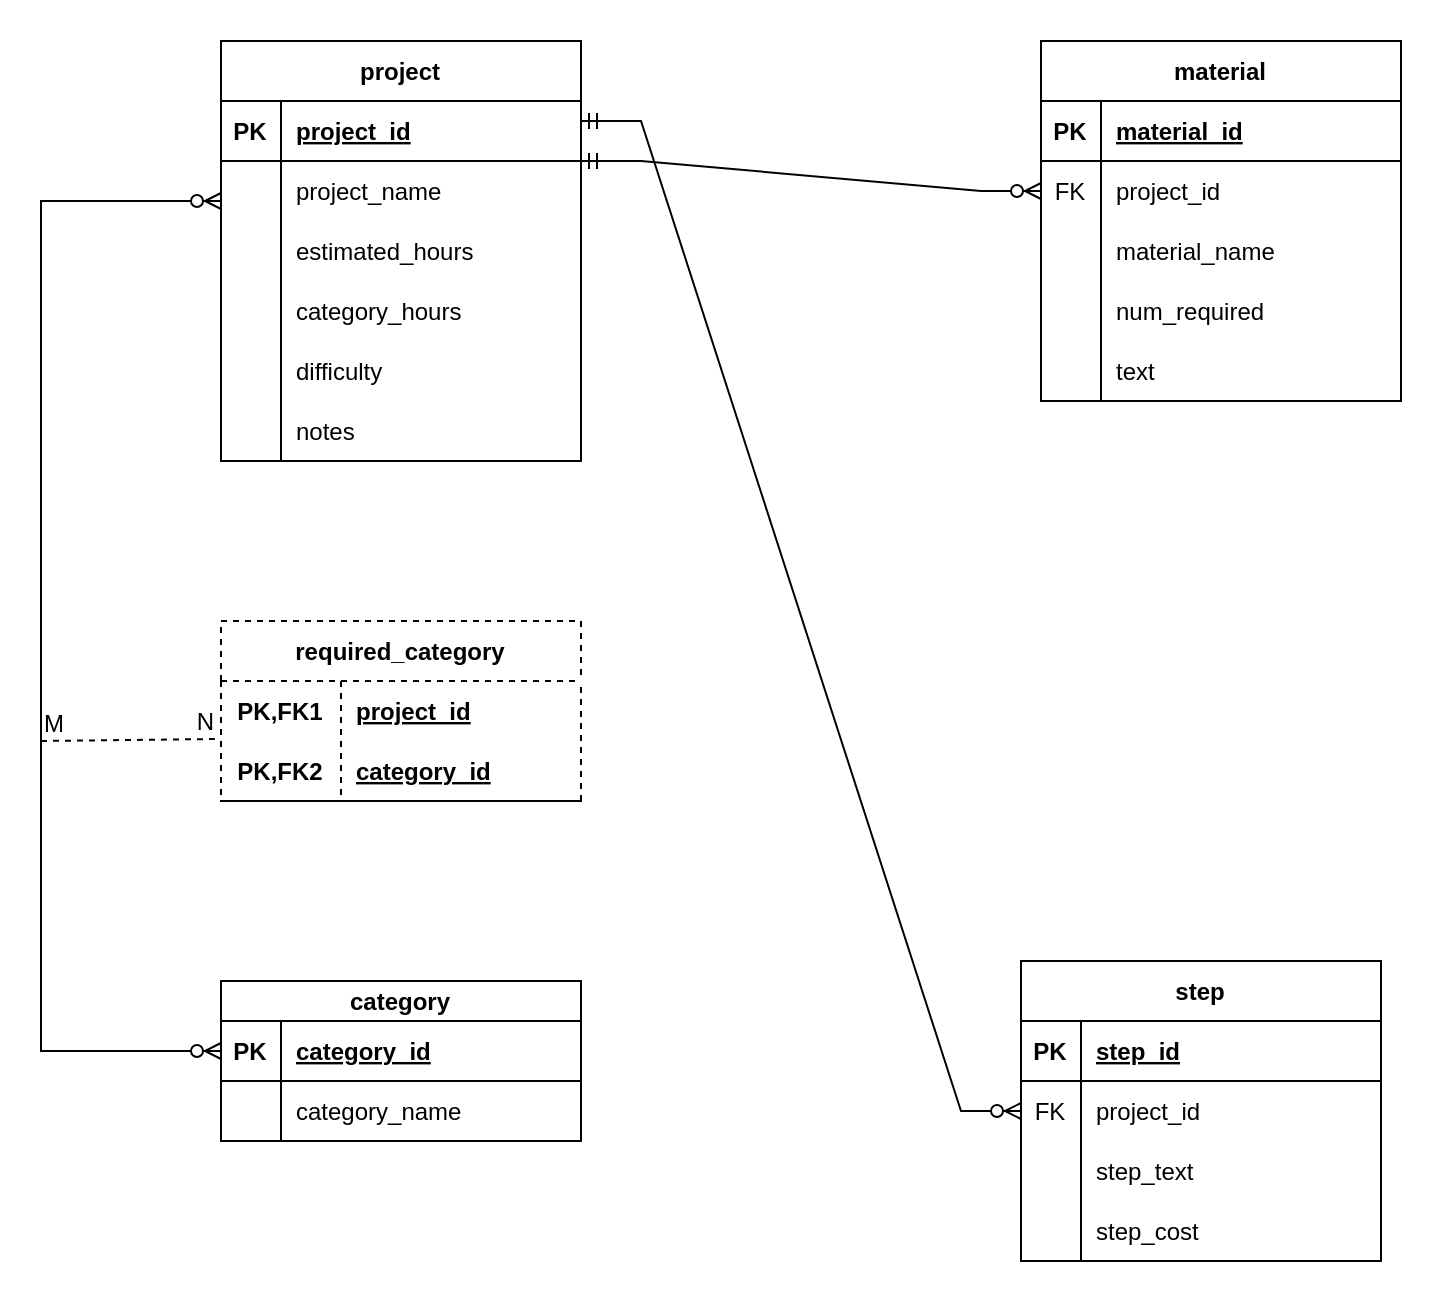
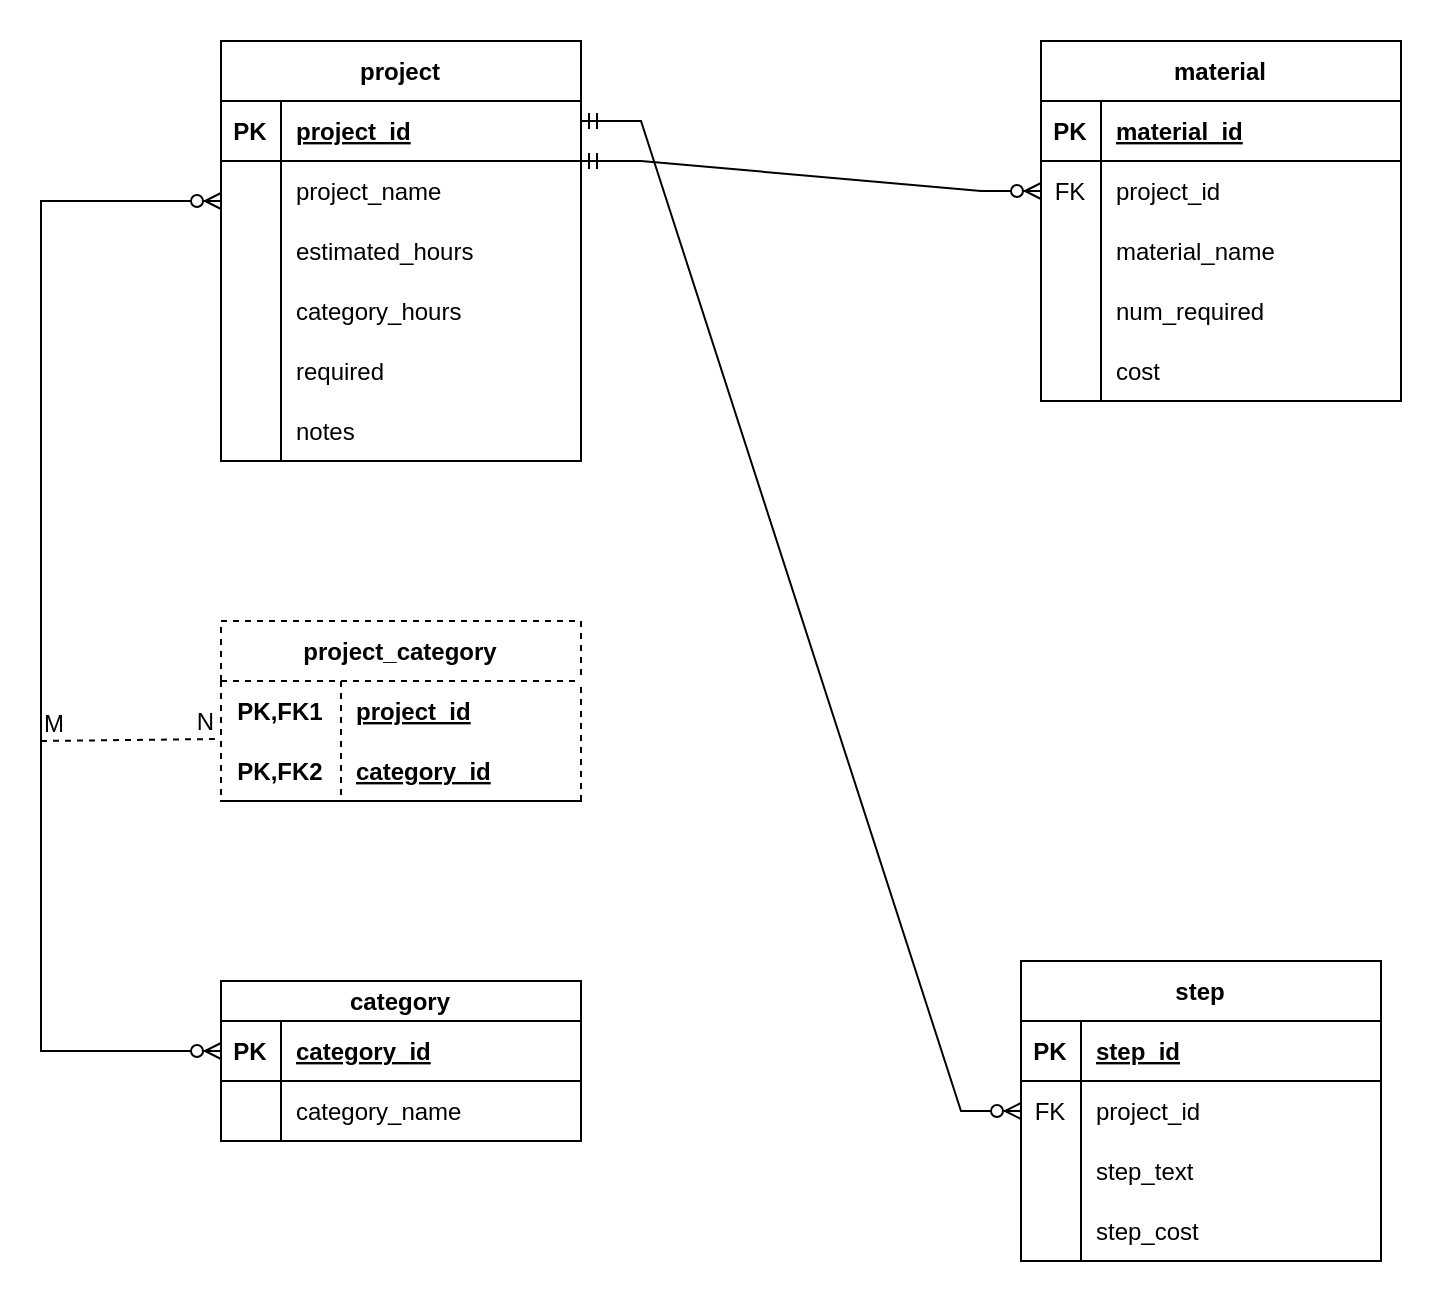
node "difficulty": label "difficulty" -> "required"
node "text": label "text" -> "cost"
node "required_category": label "required_category" -> "project_category"
